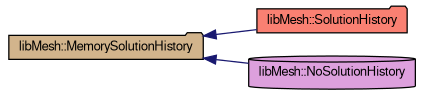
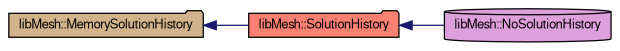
edge "libMesh::NoSolutionHistory" -> "libMesh::MemorySolutionHistory": now "libMesh::NoSolutionHistory" -> "libMesh::SolutionHistory"
